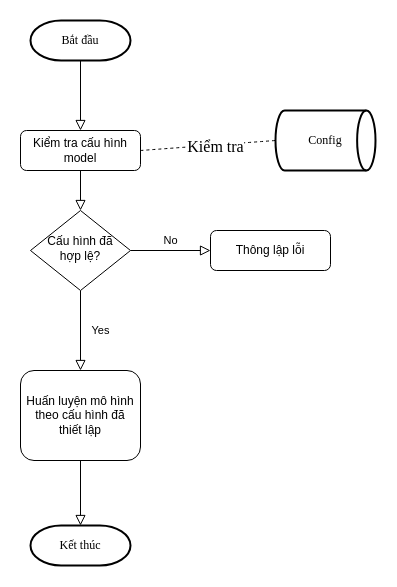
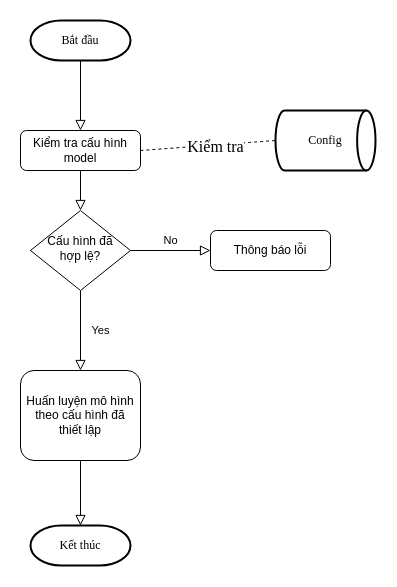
node "Thông lập lỗi": label "Thông lập lỗi" -> "Thông báo lỗi"
